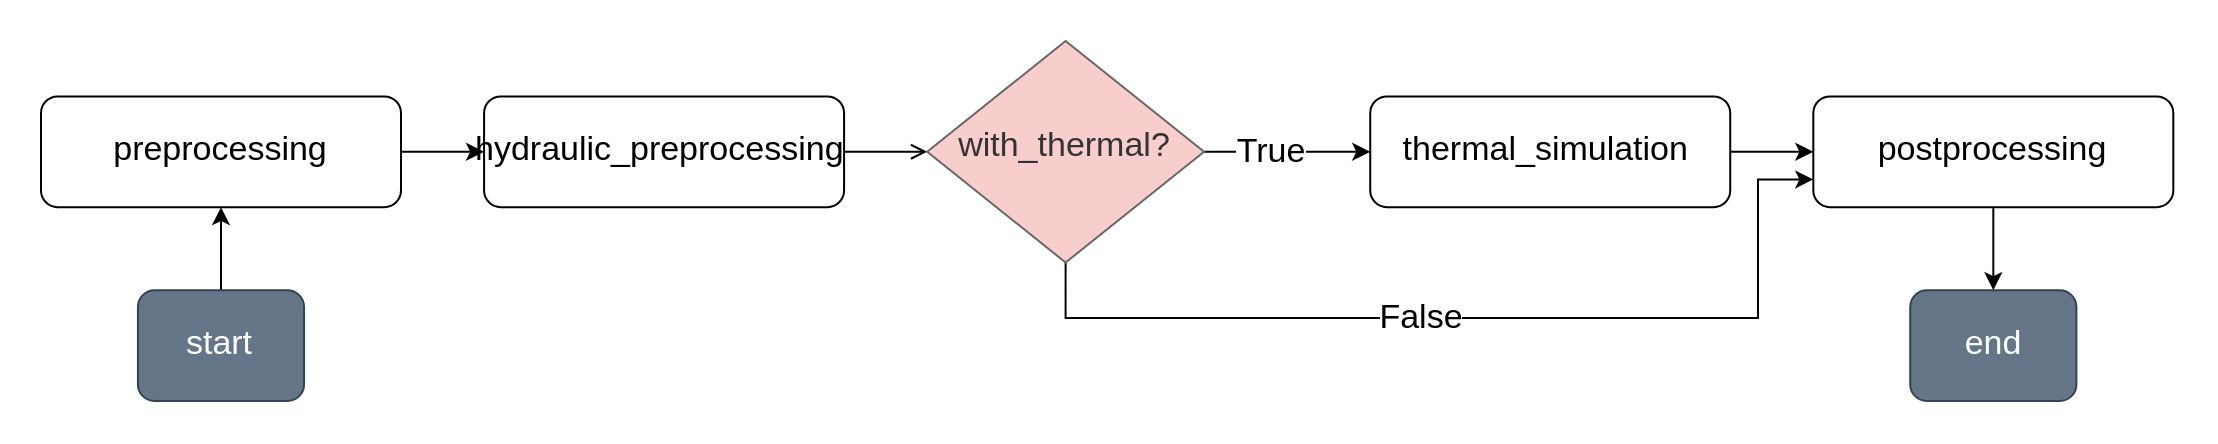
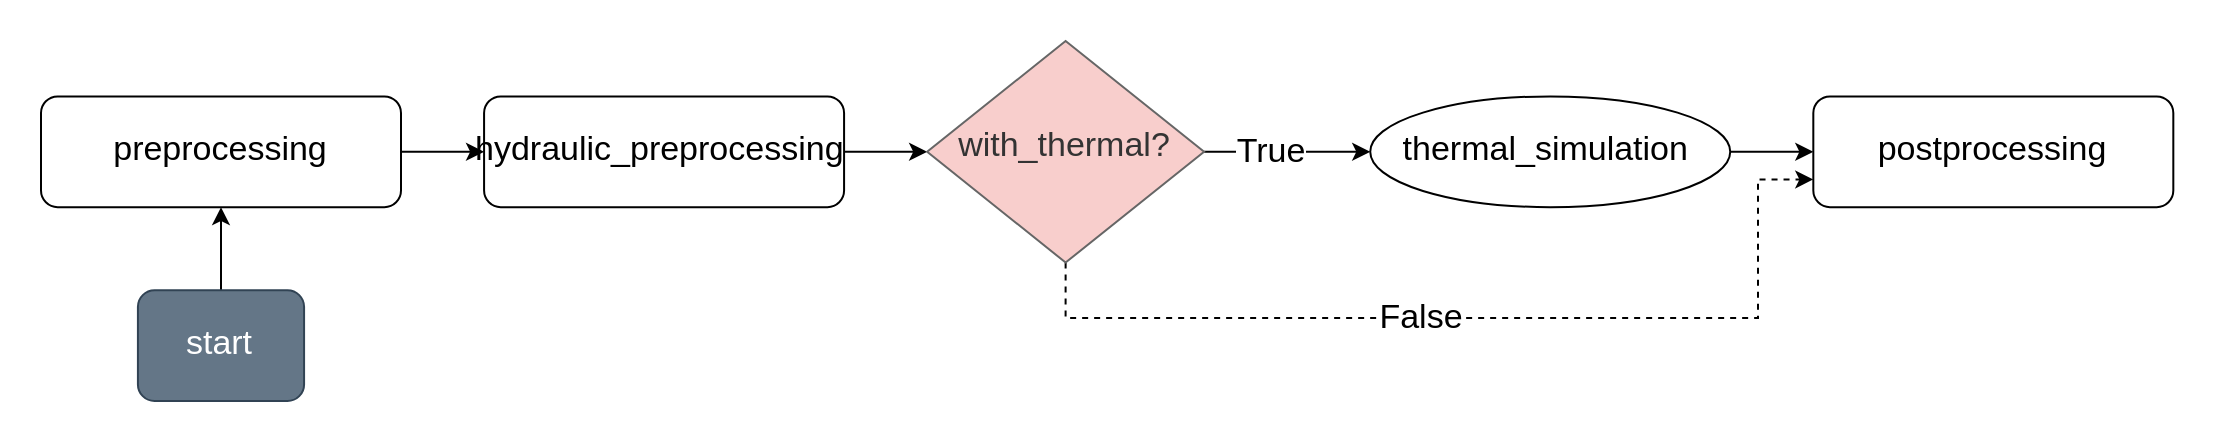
edge "hydraulic_preprocessing" -> "with_thermal?": arrowhead open -> classic
node "thermal_simulation": shape rounded rectangle -> ellipse
edge "postprocessing" -> "end": removed
edge "with_thermal?" -> "postprocessing": style solid -> dashed
node "end": removed
